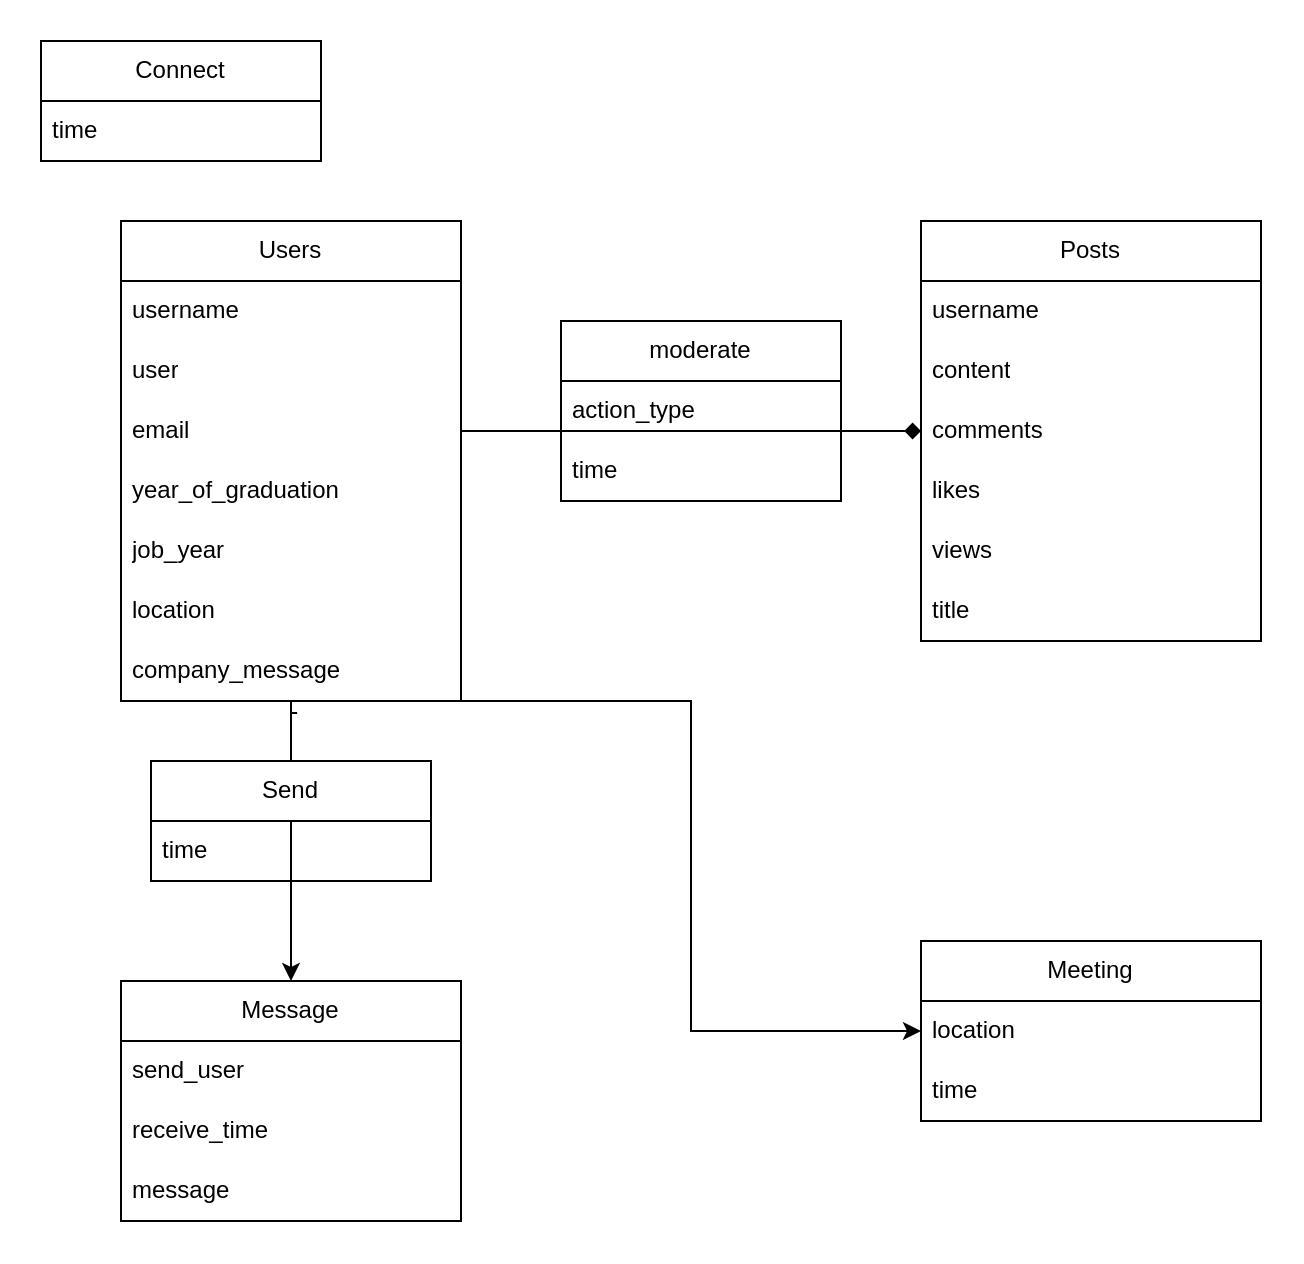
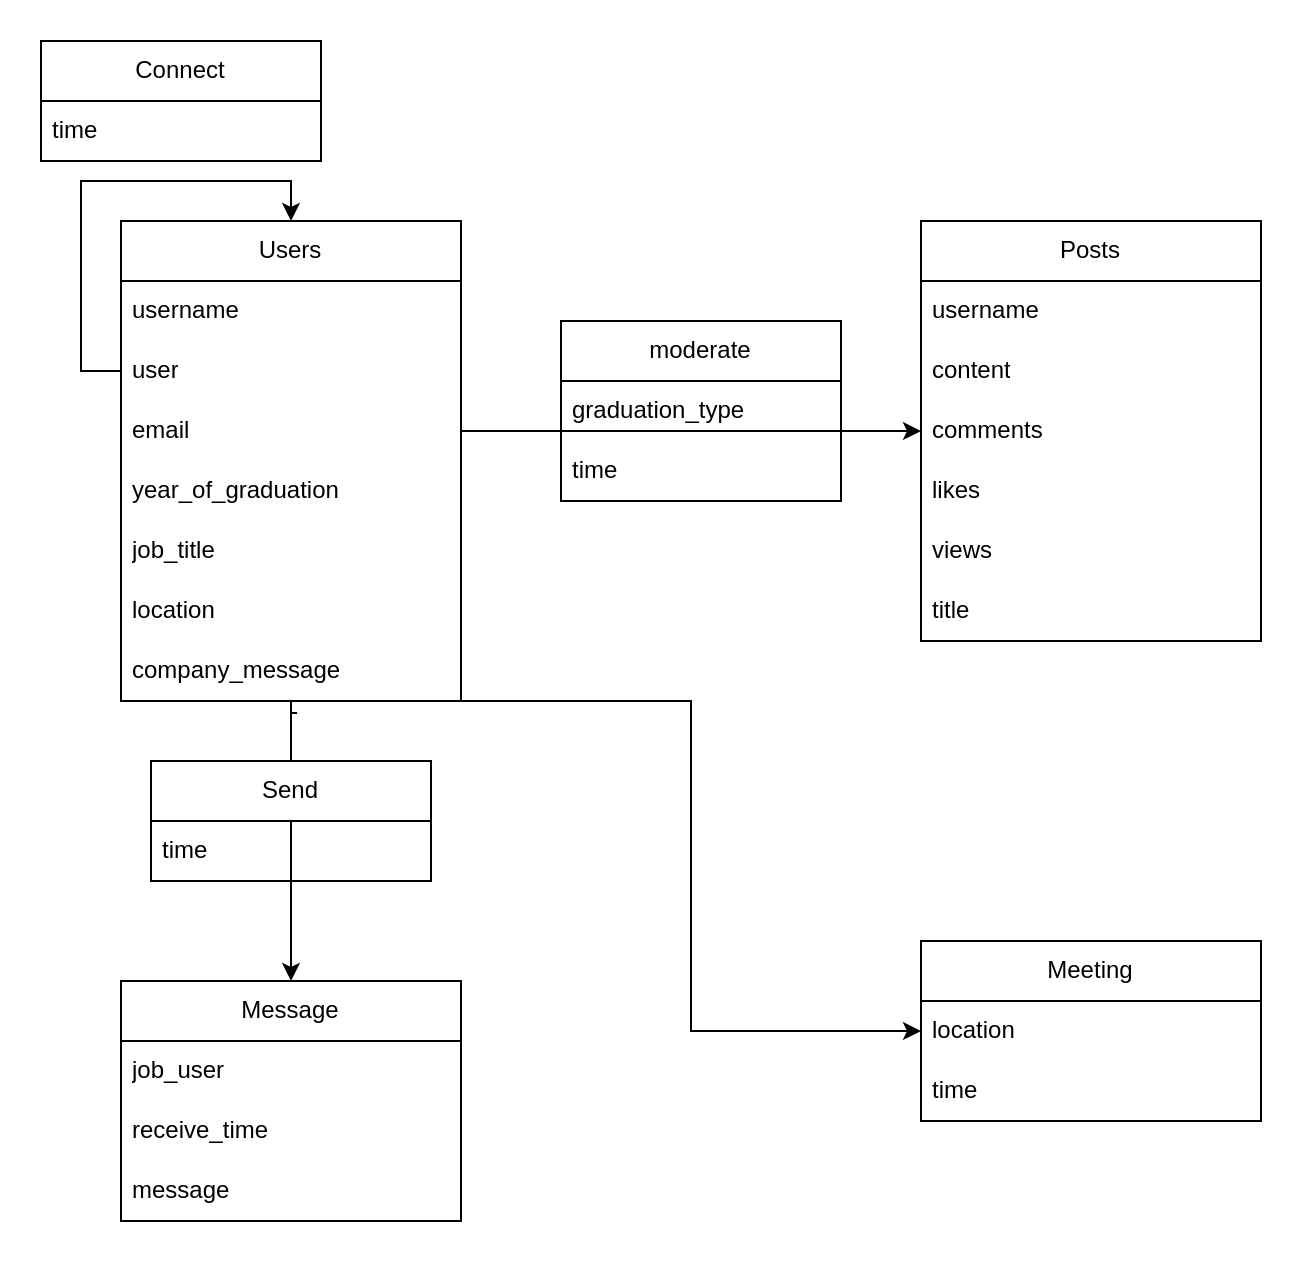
edge "user" -> "Users": added
node "action_type": label "action_type" -> "graduation_type"
edge "email" -> "Posts": arrowhead diamond -> classic
node "job_year": label "job_year" -> "job_title"
node "send_user": label "send_user" -> "job_user"
